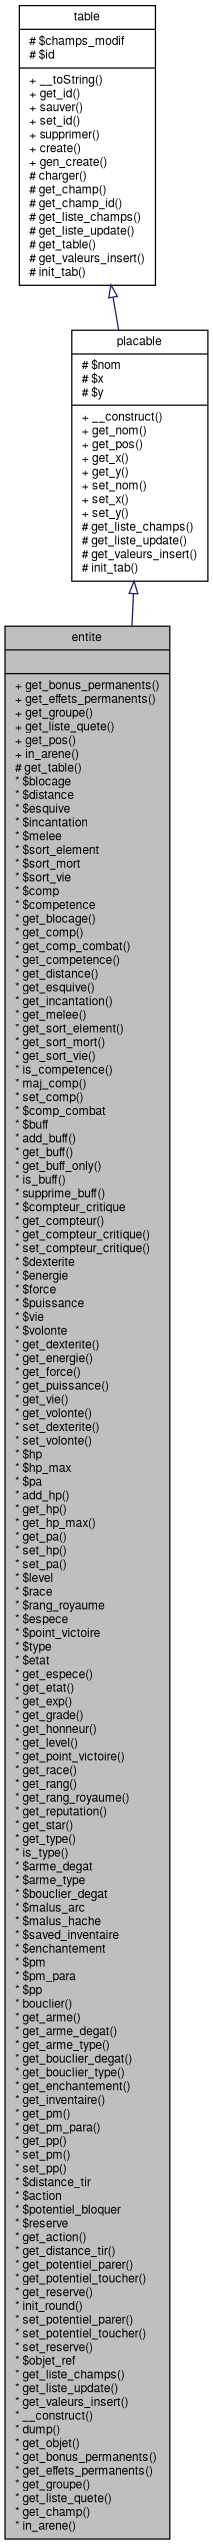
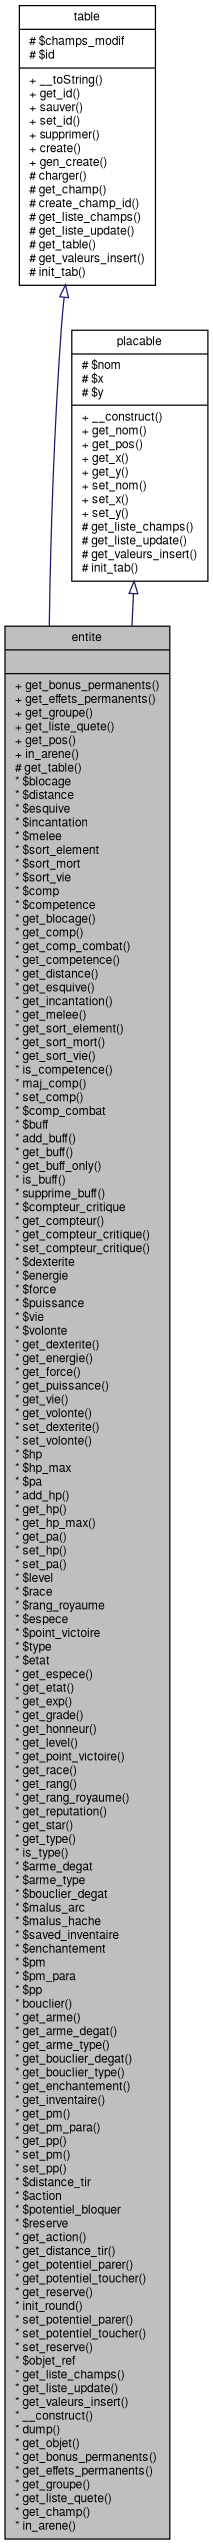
node "table": text "# get_champ_id()" -> "# create_champ_id()"
edge "placable" -> "table": now "entite" -> "table"
